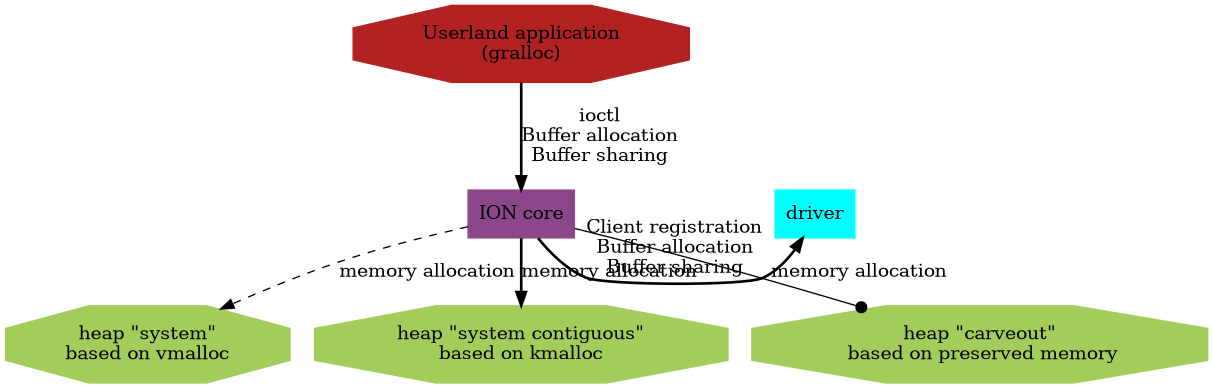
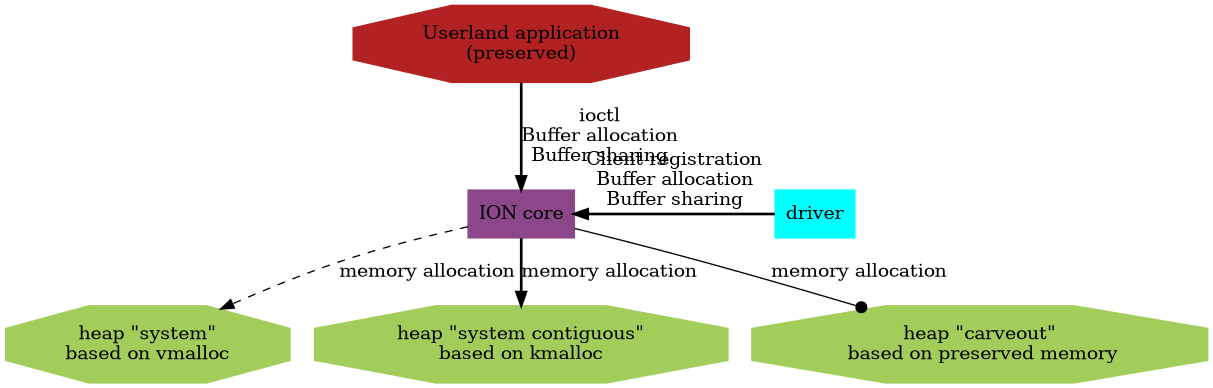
node "Userland application (gralloc)": label "Userland application (gralloc)" -> "Userland application (preserved)"
edge "ION core" -> "driver": reversed
